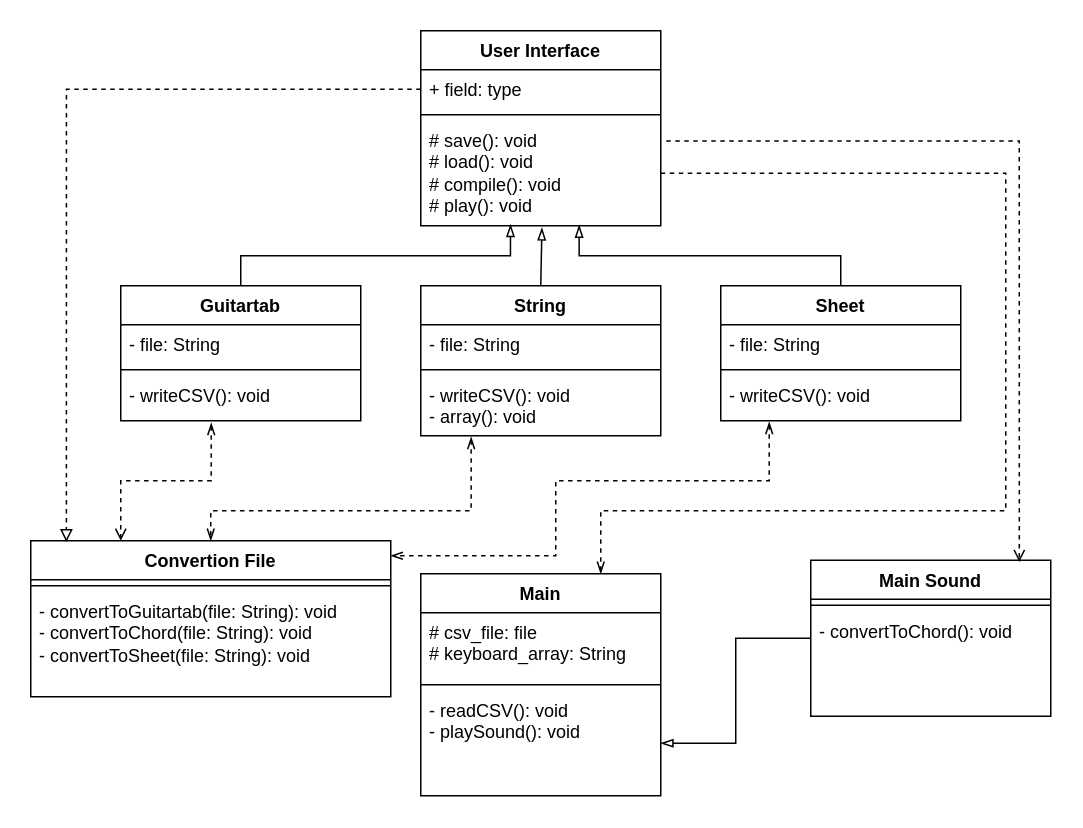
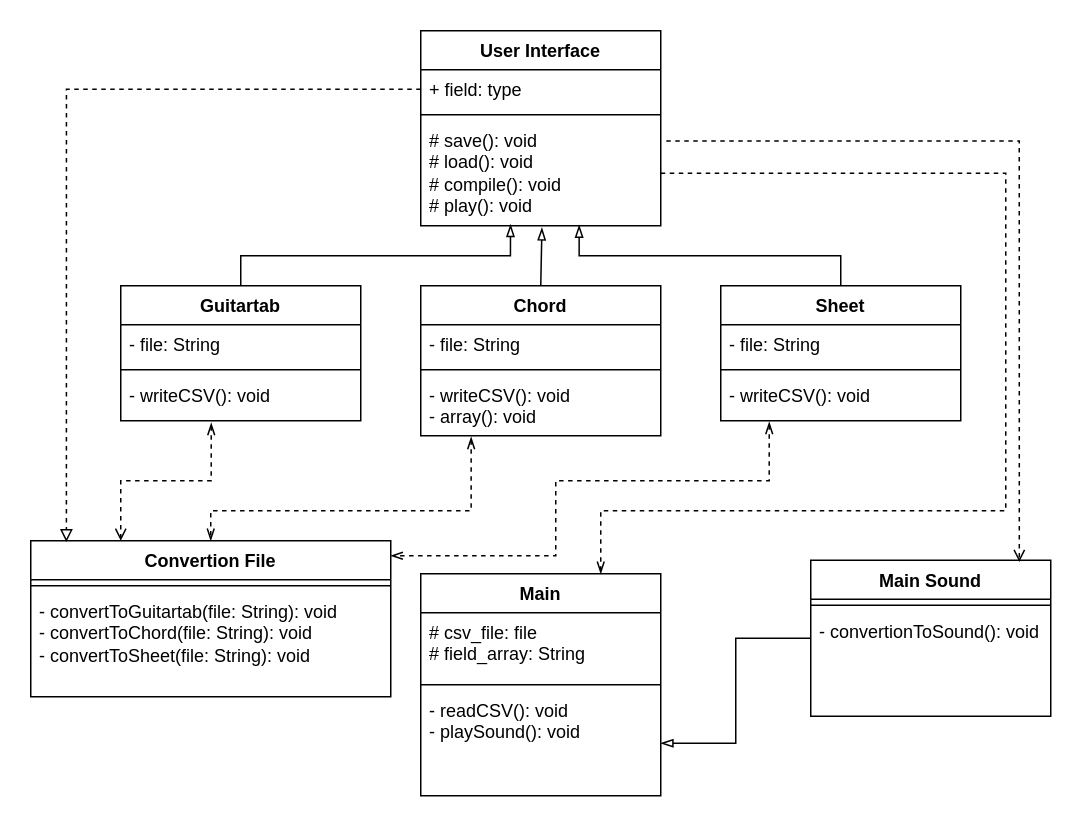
node "String": label "String" -> "Chord"
node "- convertToChord(): void": label "- convertToChord(): void" -> "- convertionToSound(): void"
node "# csv_file: file # keyboard_array: String": label "# csv_file: file # keyboard_array: String" -> "# csv_file: file # field_array: String"
